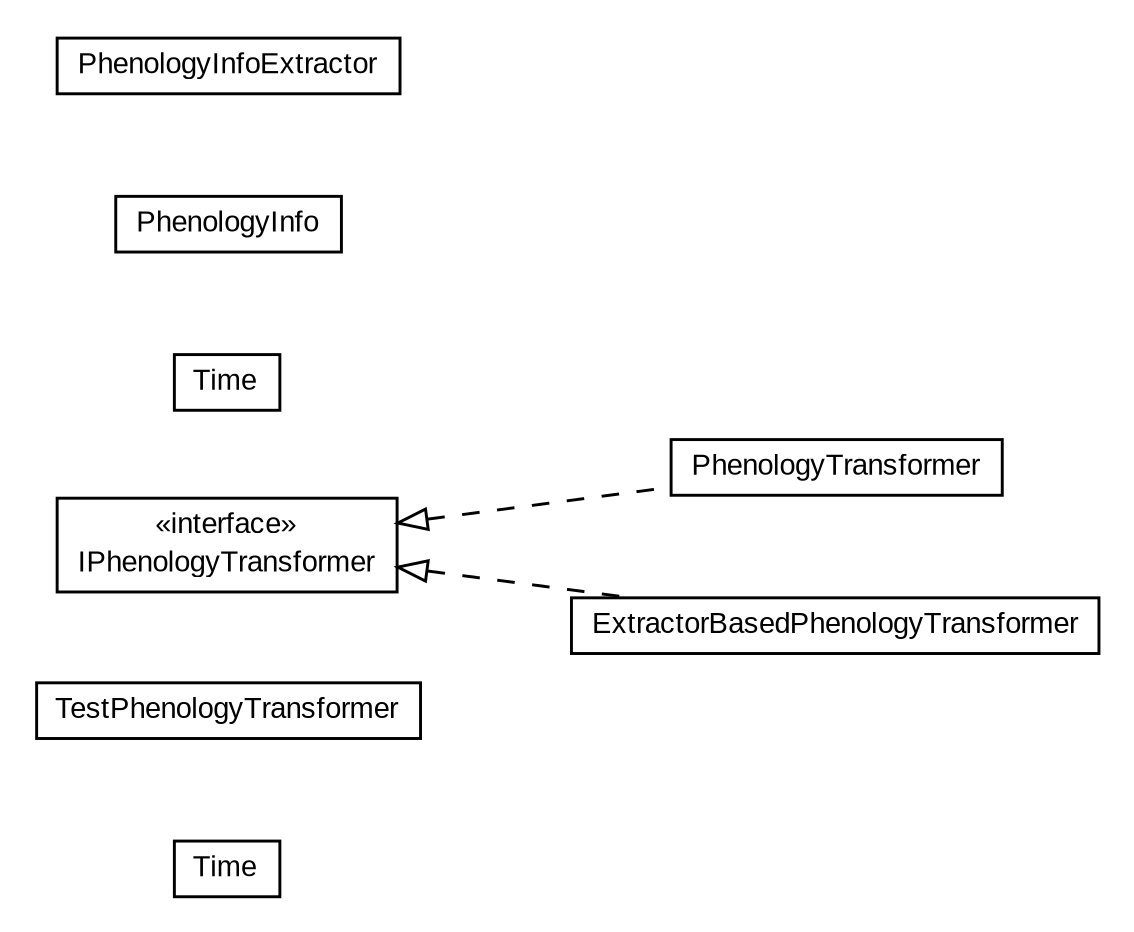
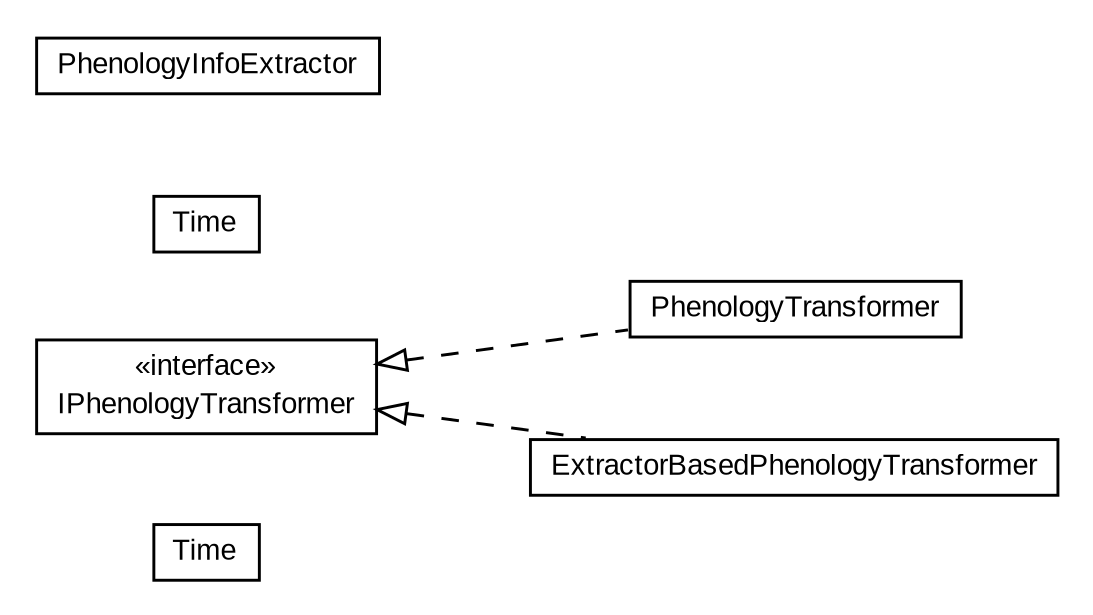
node "PhenologyInfo": removed
node "TestPhenologyTransformer": removed
